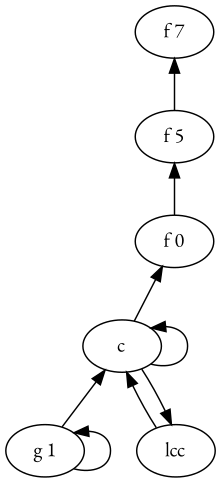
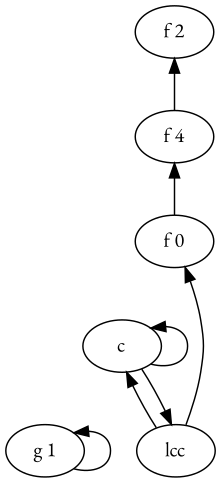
node "f 7": label "f 7" -> "f 2"
node "f 5": label "f 5" -> "f 4"
edge "c" -> "f 0": now "lcc" -> "f 0"
edge "g 1" -> "c": removed
